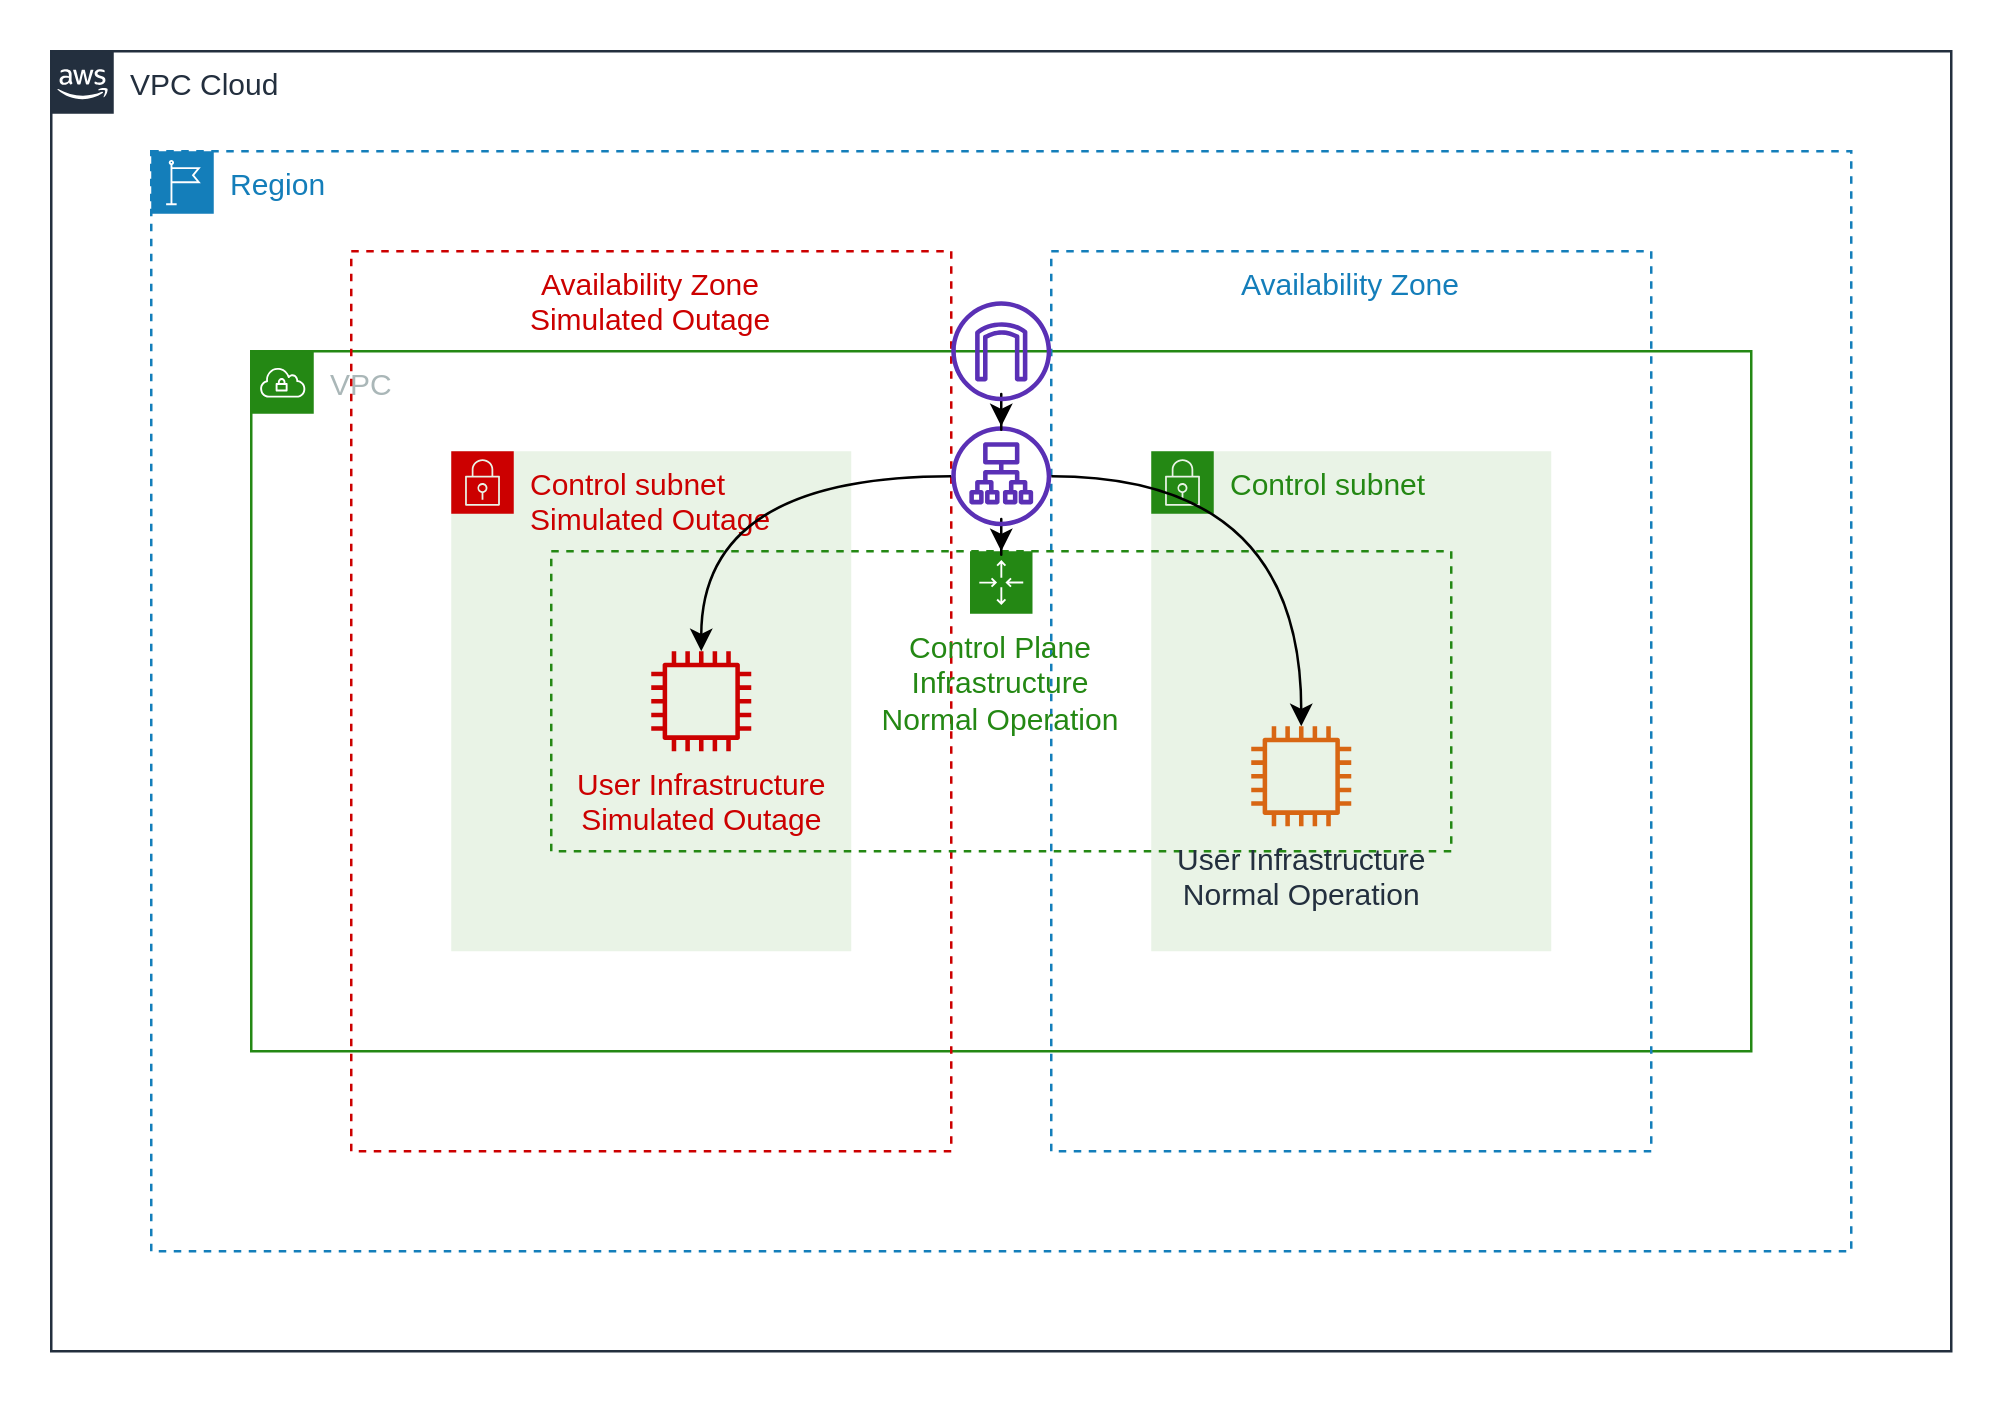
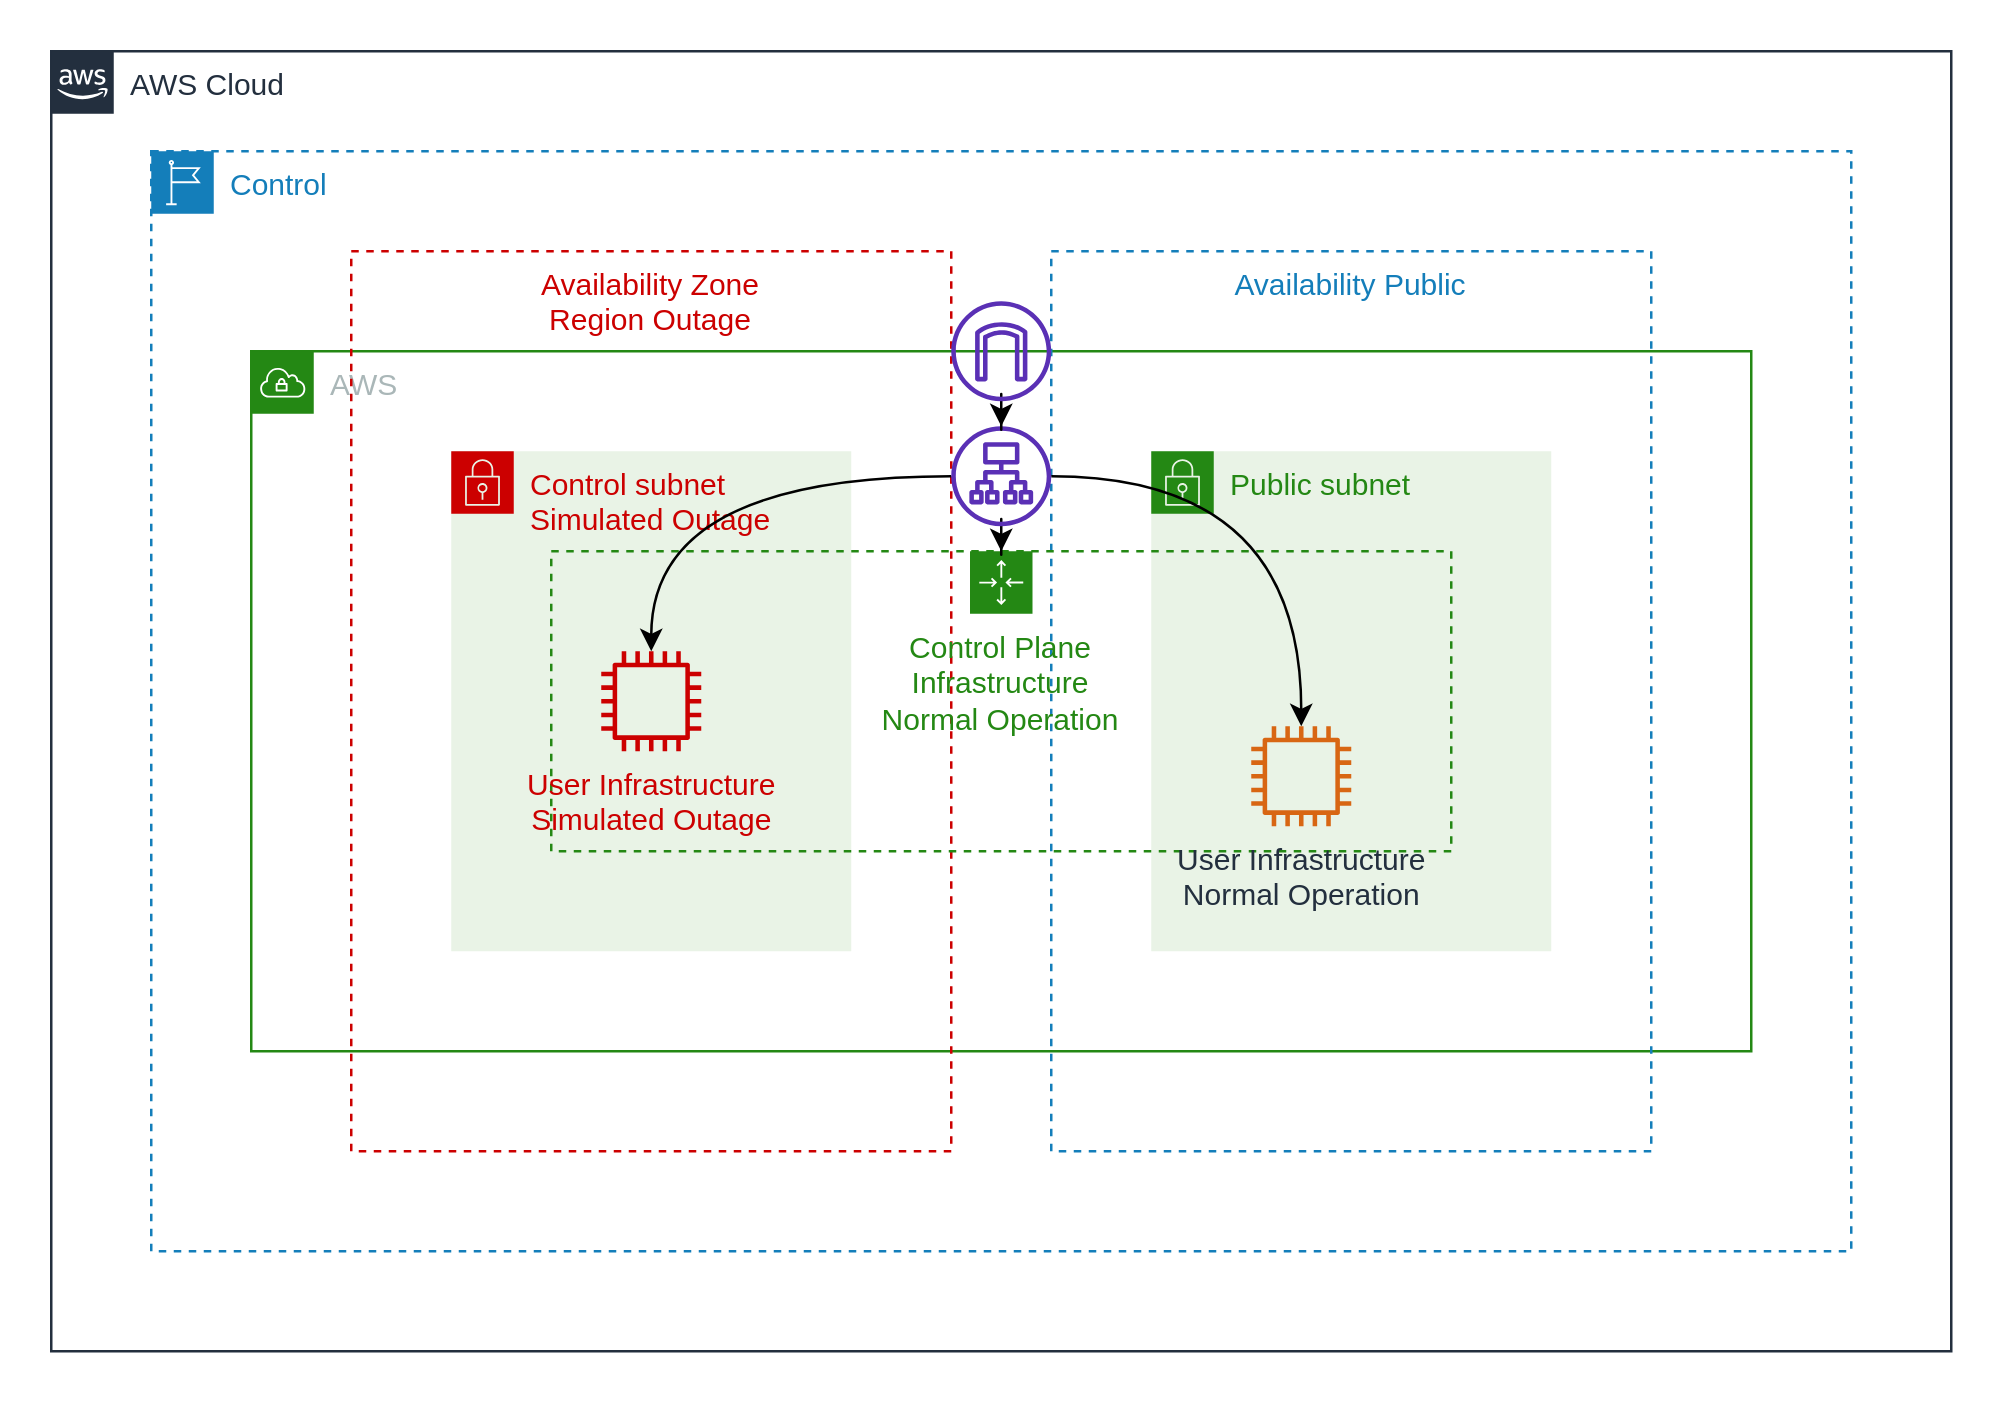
node "VPC Cloud": label "VPC Cloud" -> "AWS Cloud"
node "Region": label "Region" -> "Control"
node "Availability Zone Simulated Outage": label "Availability Zone Simulated Outage" -> "Availability Zone Region Outage"
node "Availability Zone": label "Availability Zone" -> "Availability Public"
node "VPC": label "VPC" -> "AWS"
node "Control subnet": label "Control subnet" -> "Public subnet"
node "User Infrastructure Simulated Outage": moved (701, 701) -> (651, 701)
